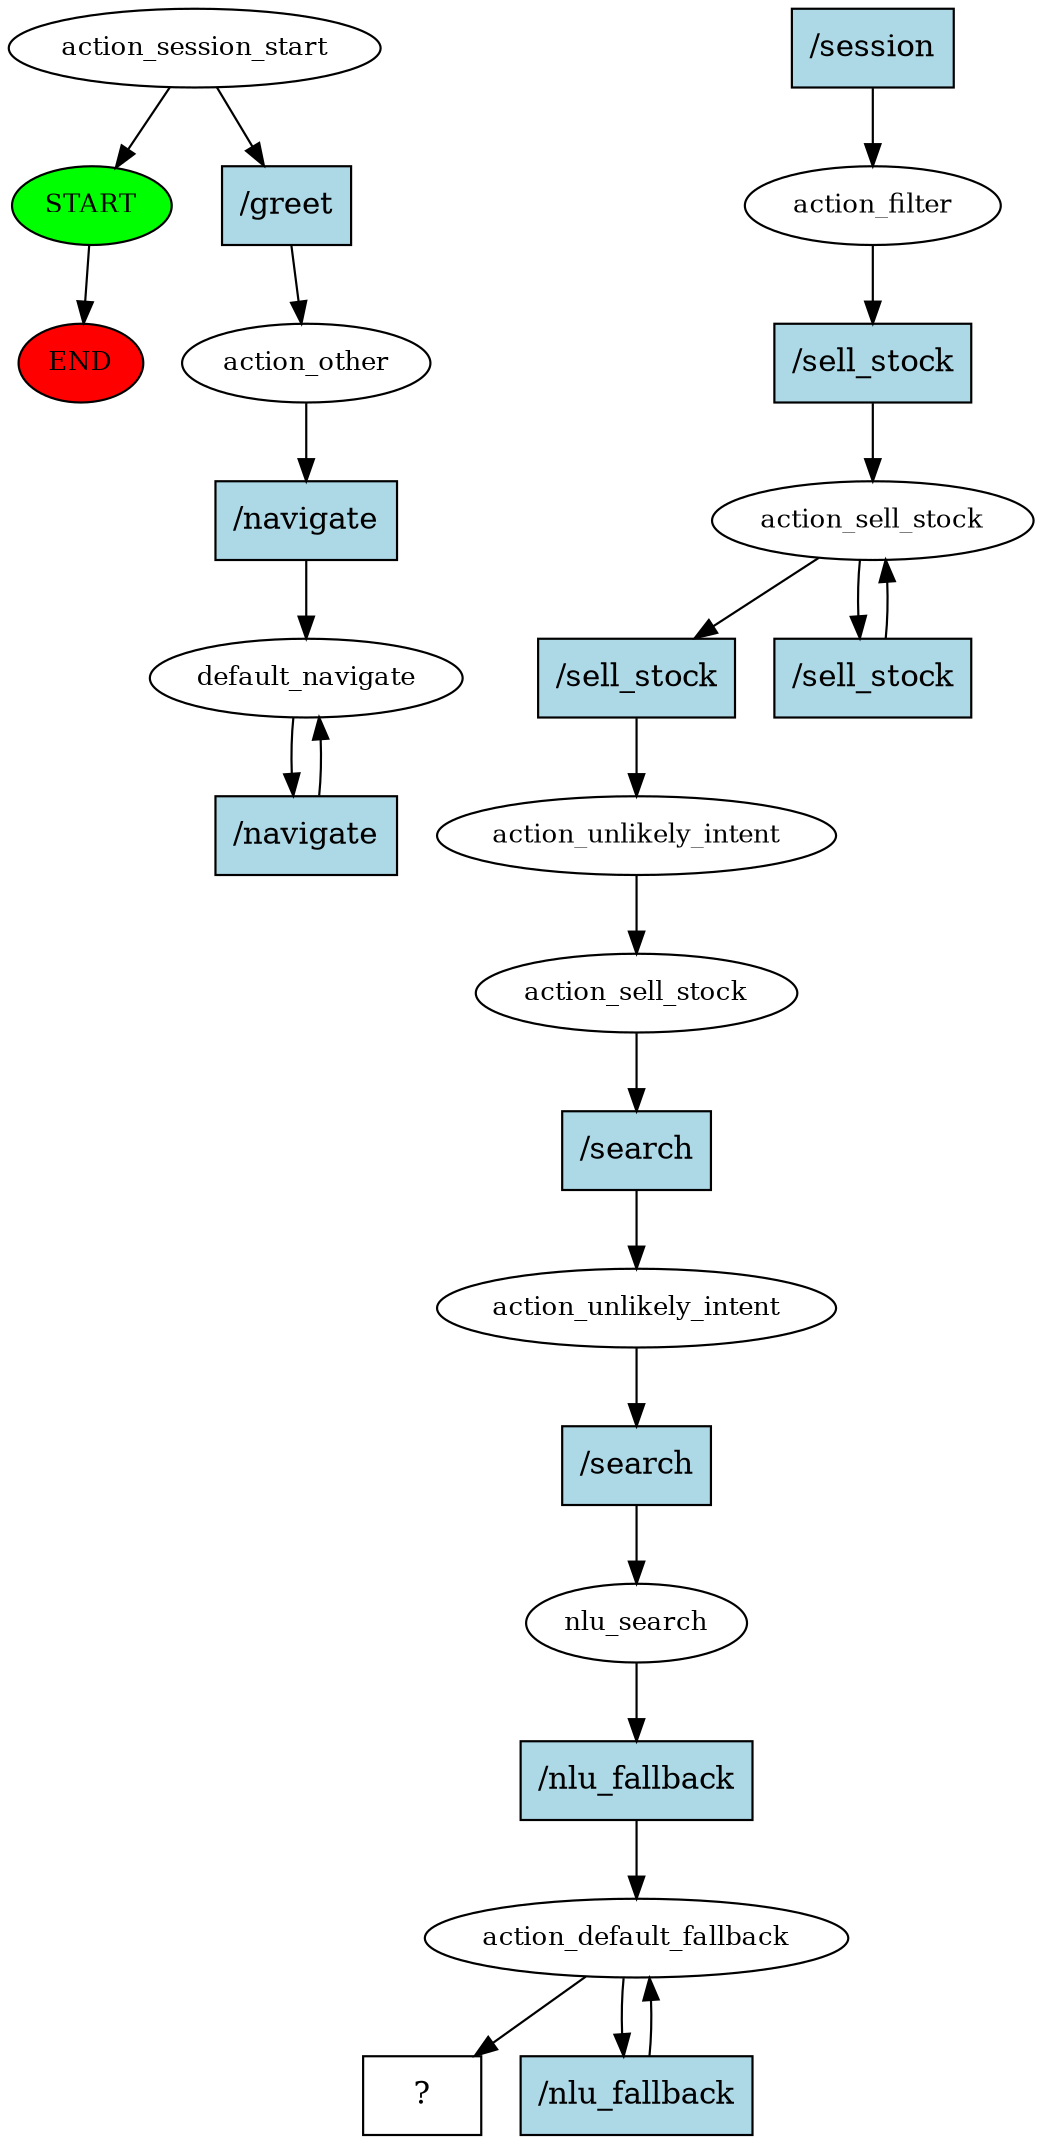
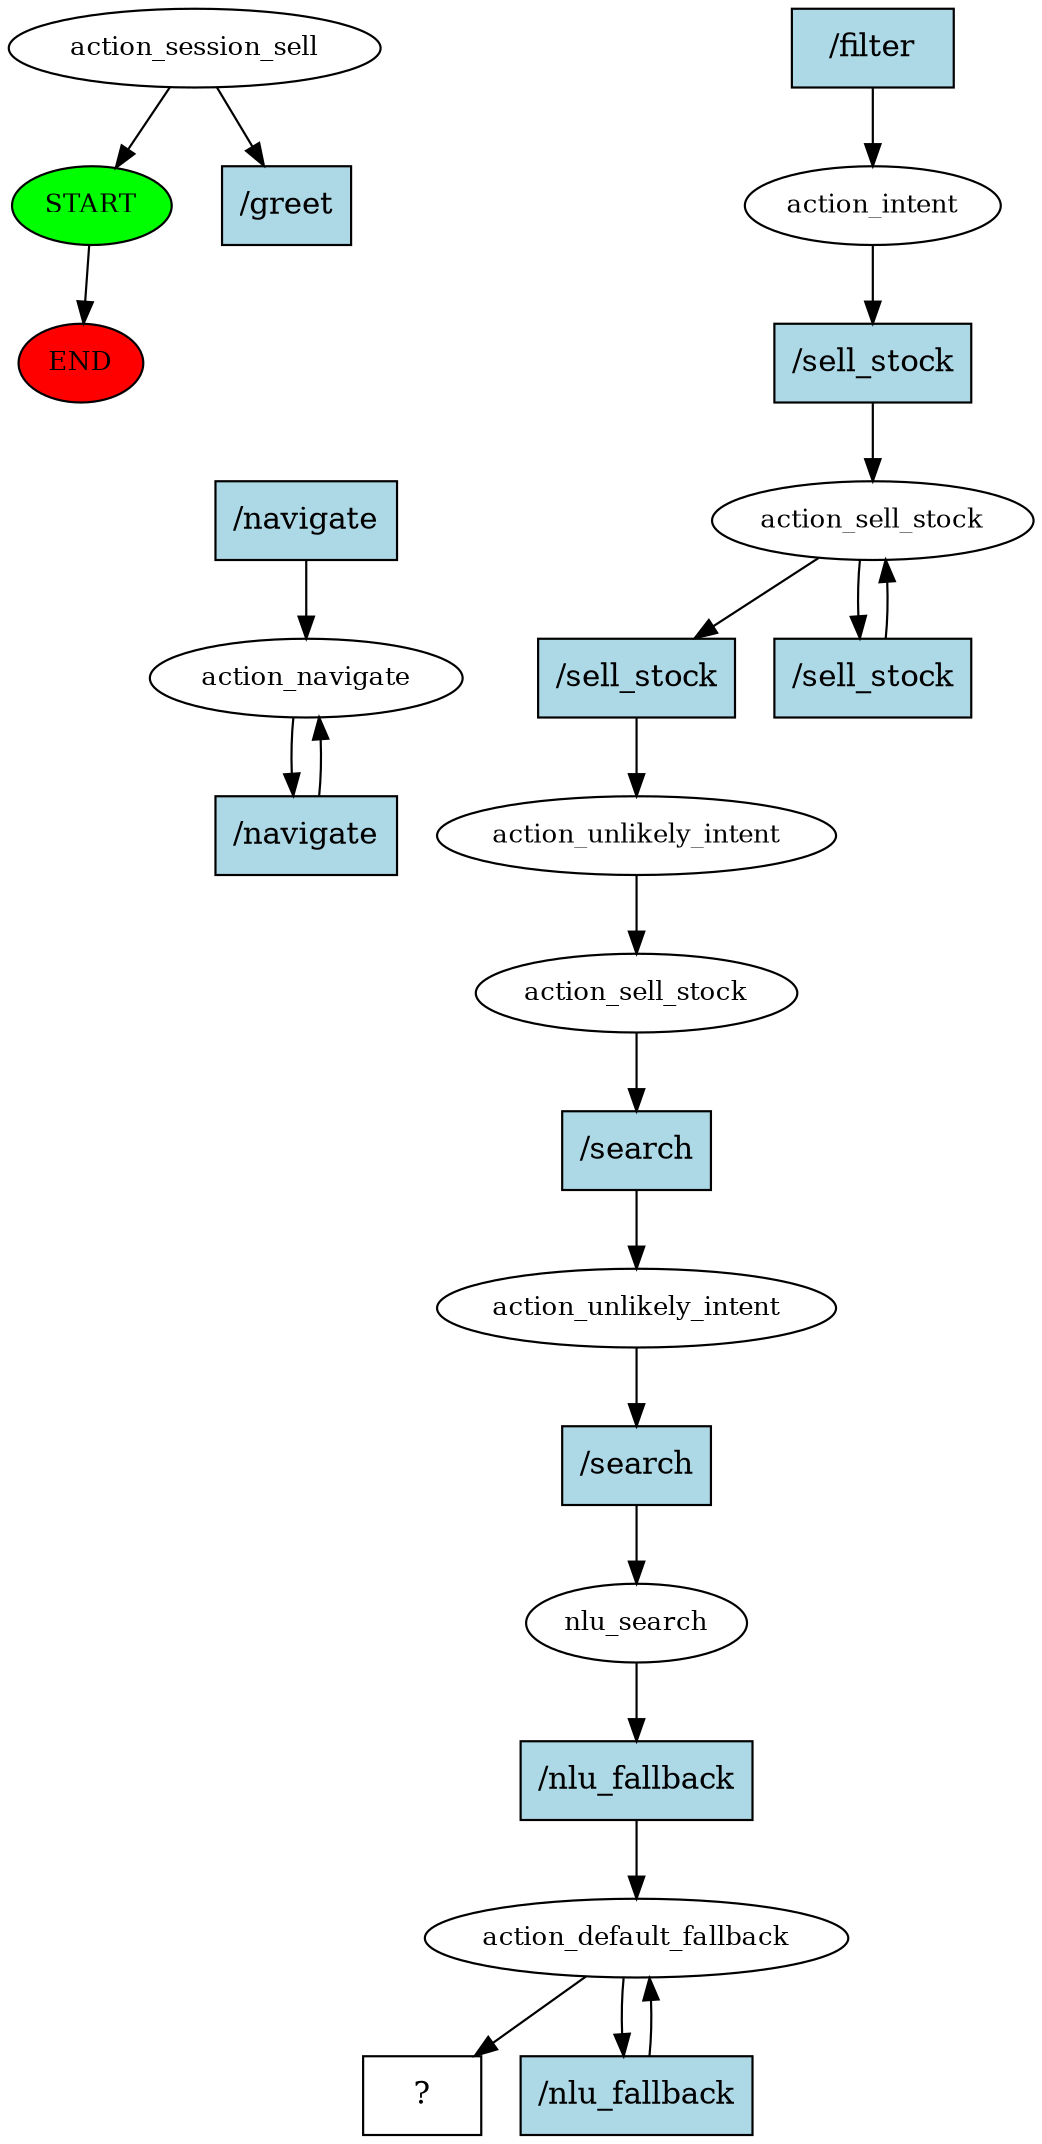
node "action_session_start": label "action_session_start" -> "action_session_sell"
node "/session": label "/session" -> "/filter"
node "action_filter": label "action_filter" -> "action_intent"
node "action_other": removed
node "default_navigate": label "default_navigate" -> "action_navigate"
